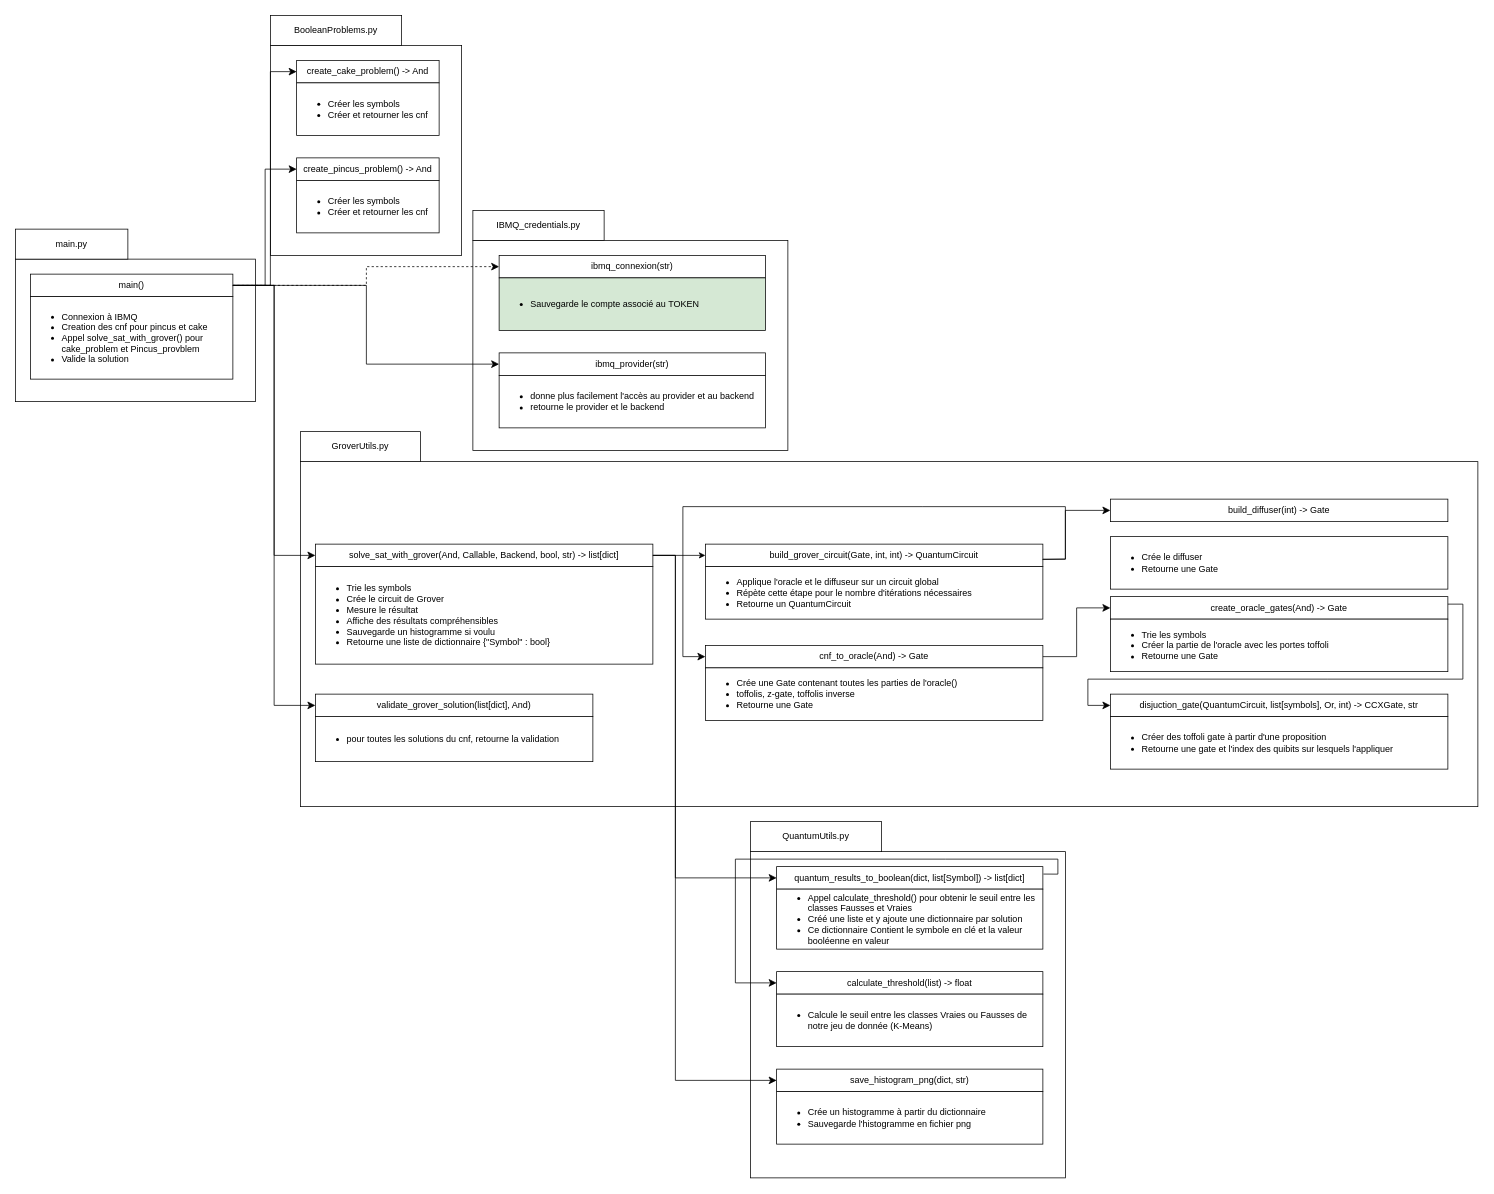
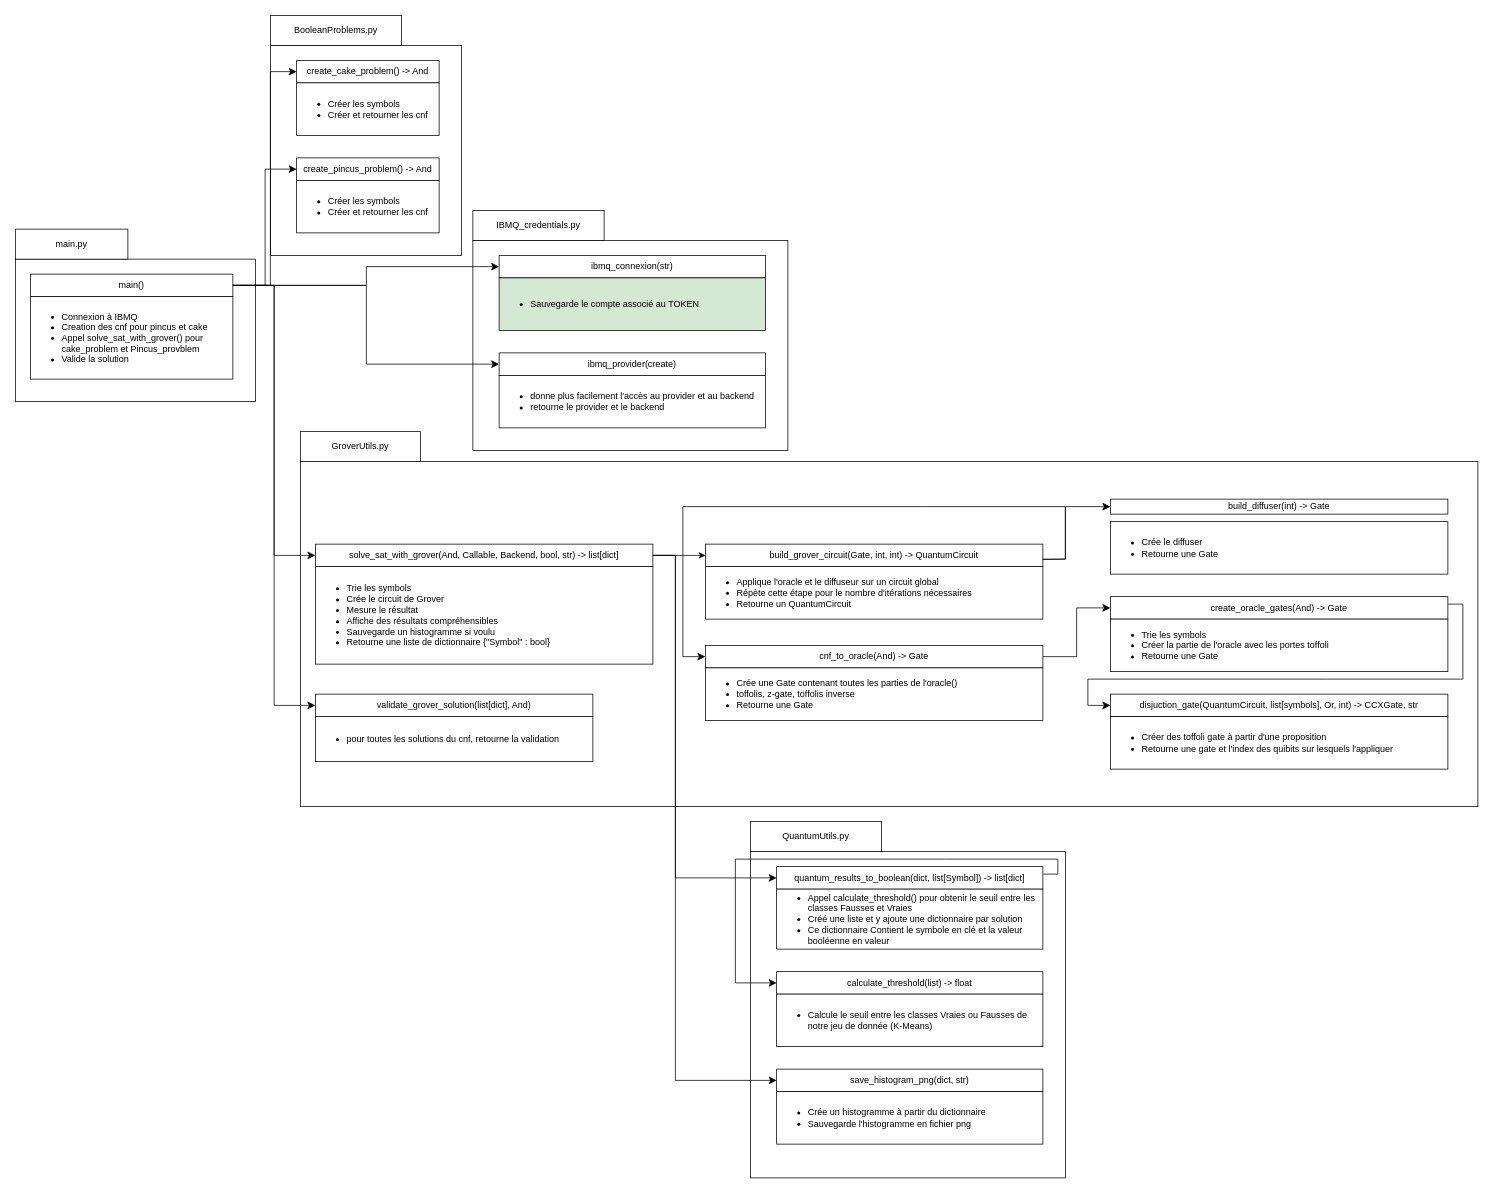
edge "main()" -> "ibmq_connexion(str)": style dashed -> solid
node "ibmq_provider(str)": label "ibmq_provider(str)" -> "ibmq_provider(create)"
node "build_diffuser(int) -> Gate": size 338x23 -> 338x15
node "Crée le diffuser Retourne une Gate": moved (1279, 563) -> (1279, 548)
